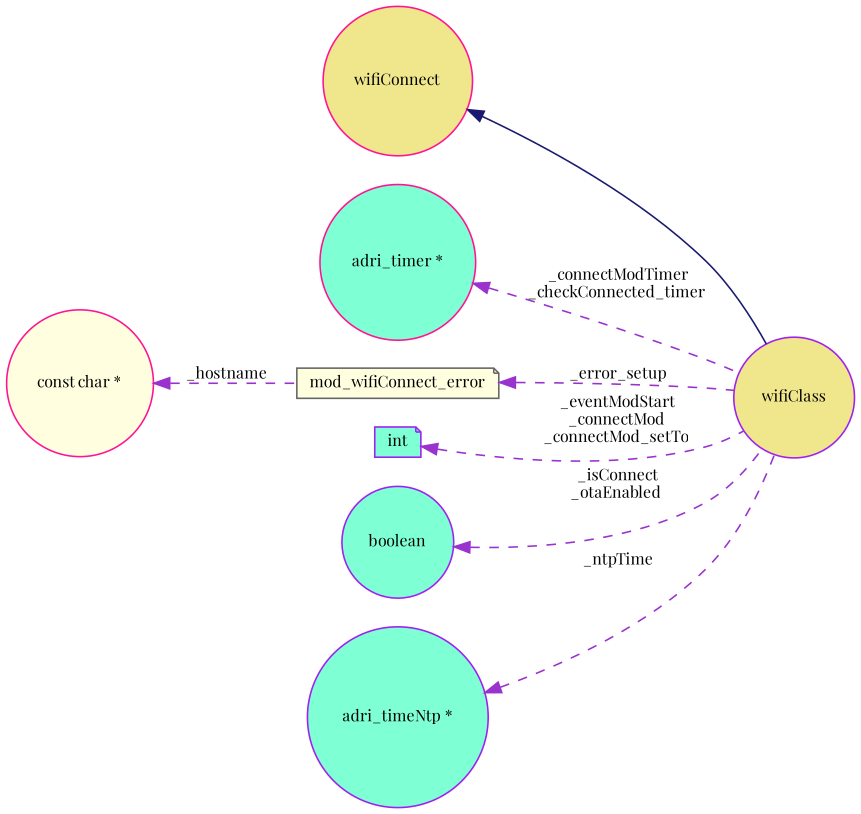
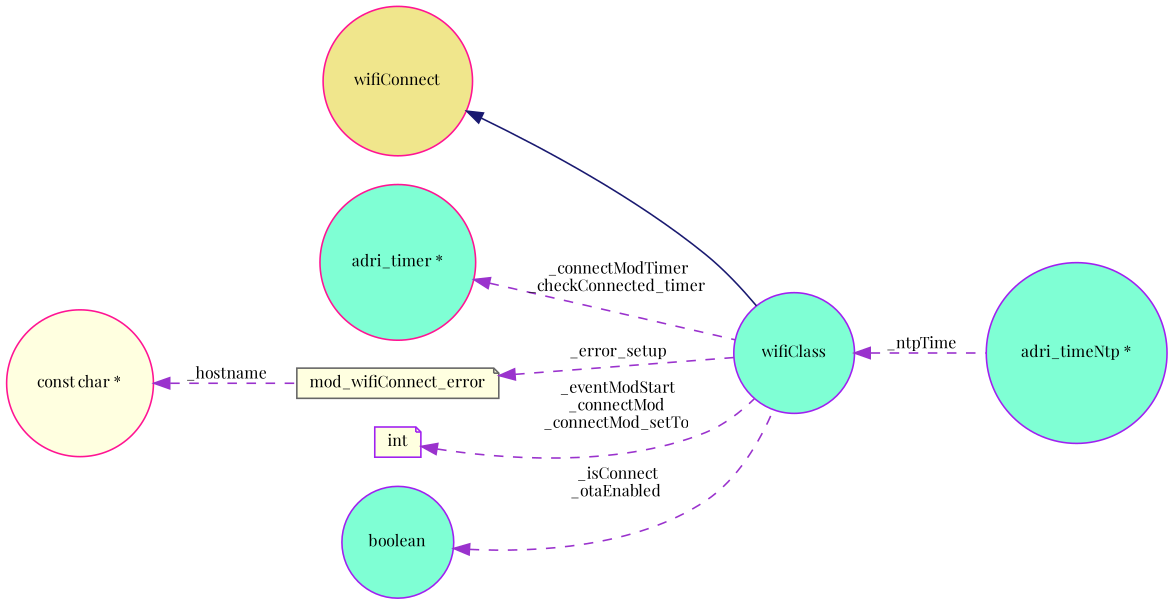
node "wifiClass": fillcolor khaki -> aquamarine
node "int": fillcolor aquamarine -> lightyellow
edge "wifiClass" -> "adri_timeNtp *": reversed
